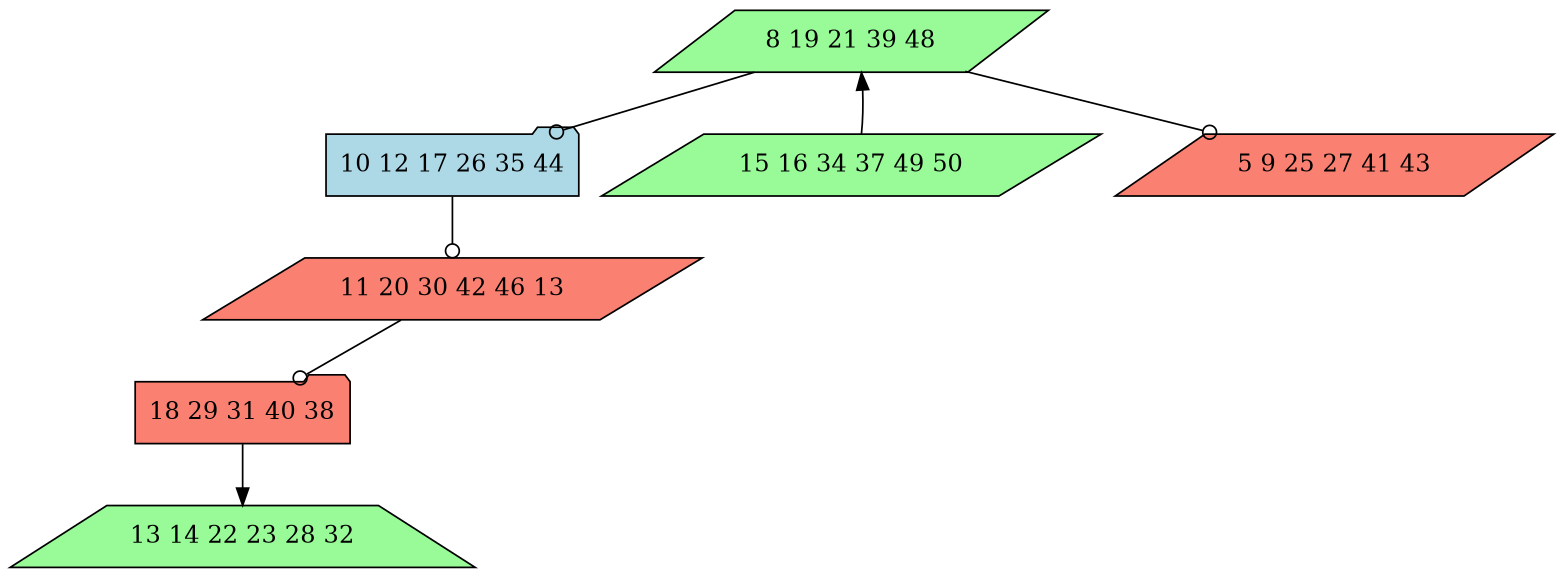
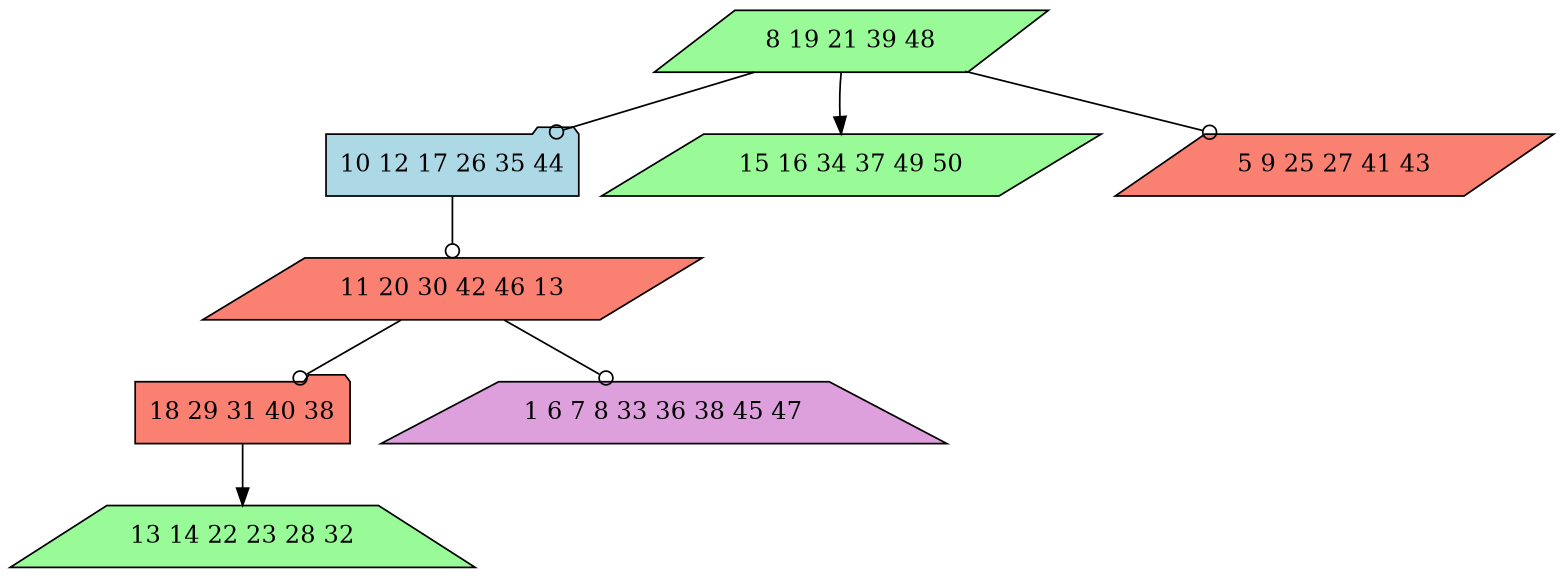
edge "15 16 34 37 49 50" -> "8 19 21 39 48": reversed
node "1 6 7 8 33 36 38 45 47": added
